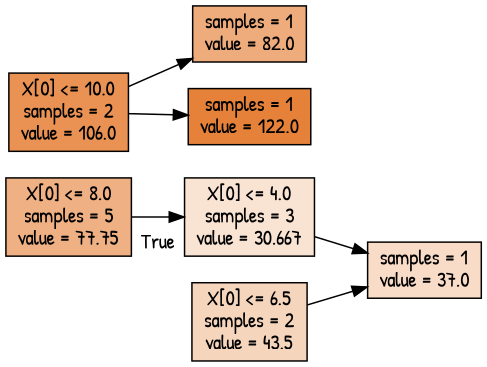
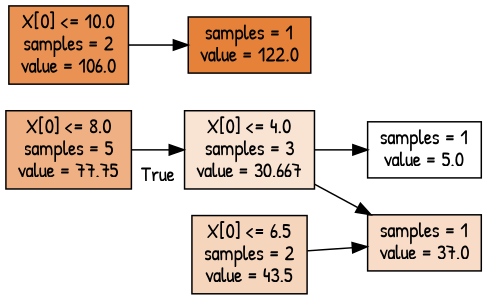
node "samples = 1 value = 82.0": removed
node "samples = 1 value = 5.0": added
